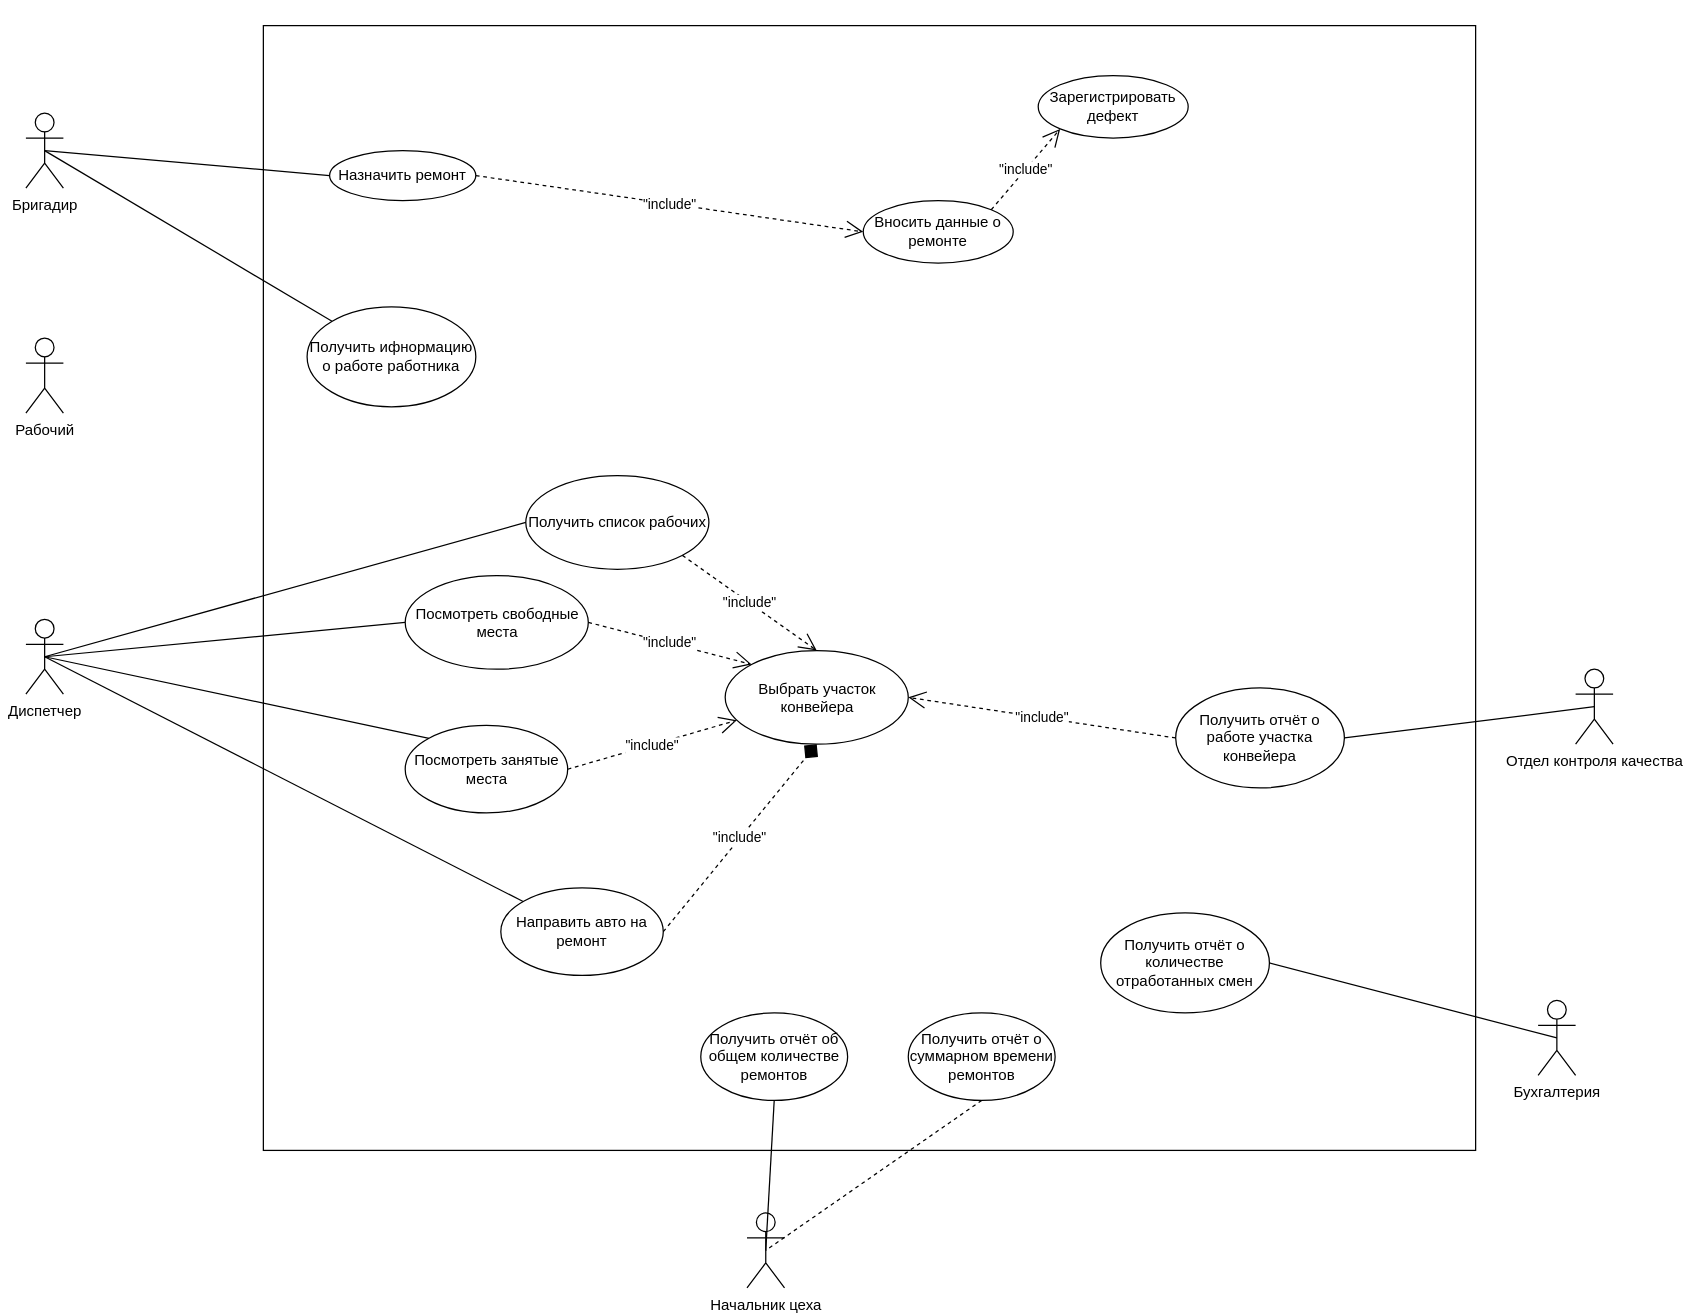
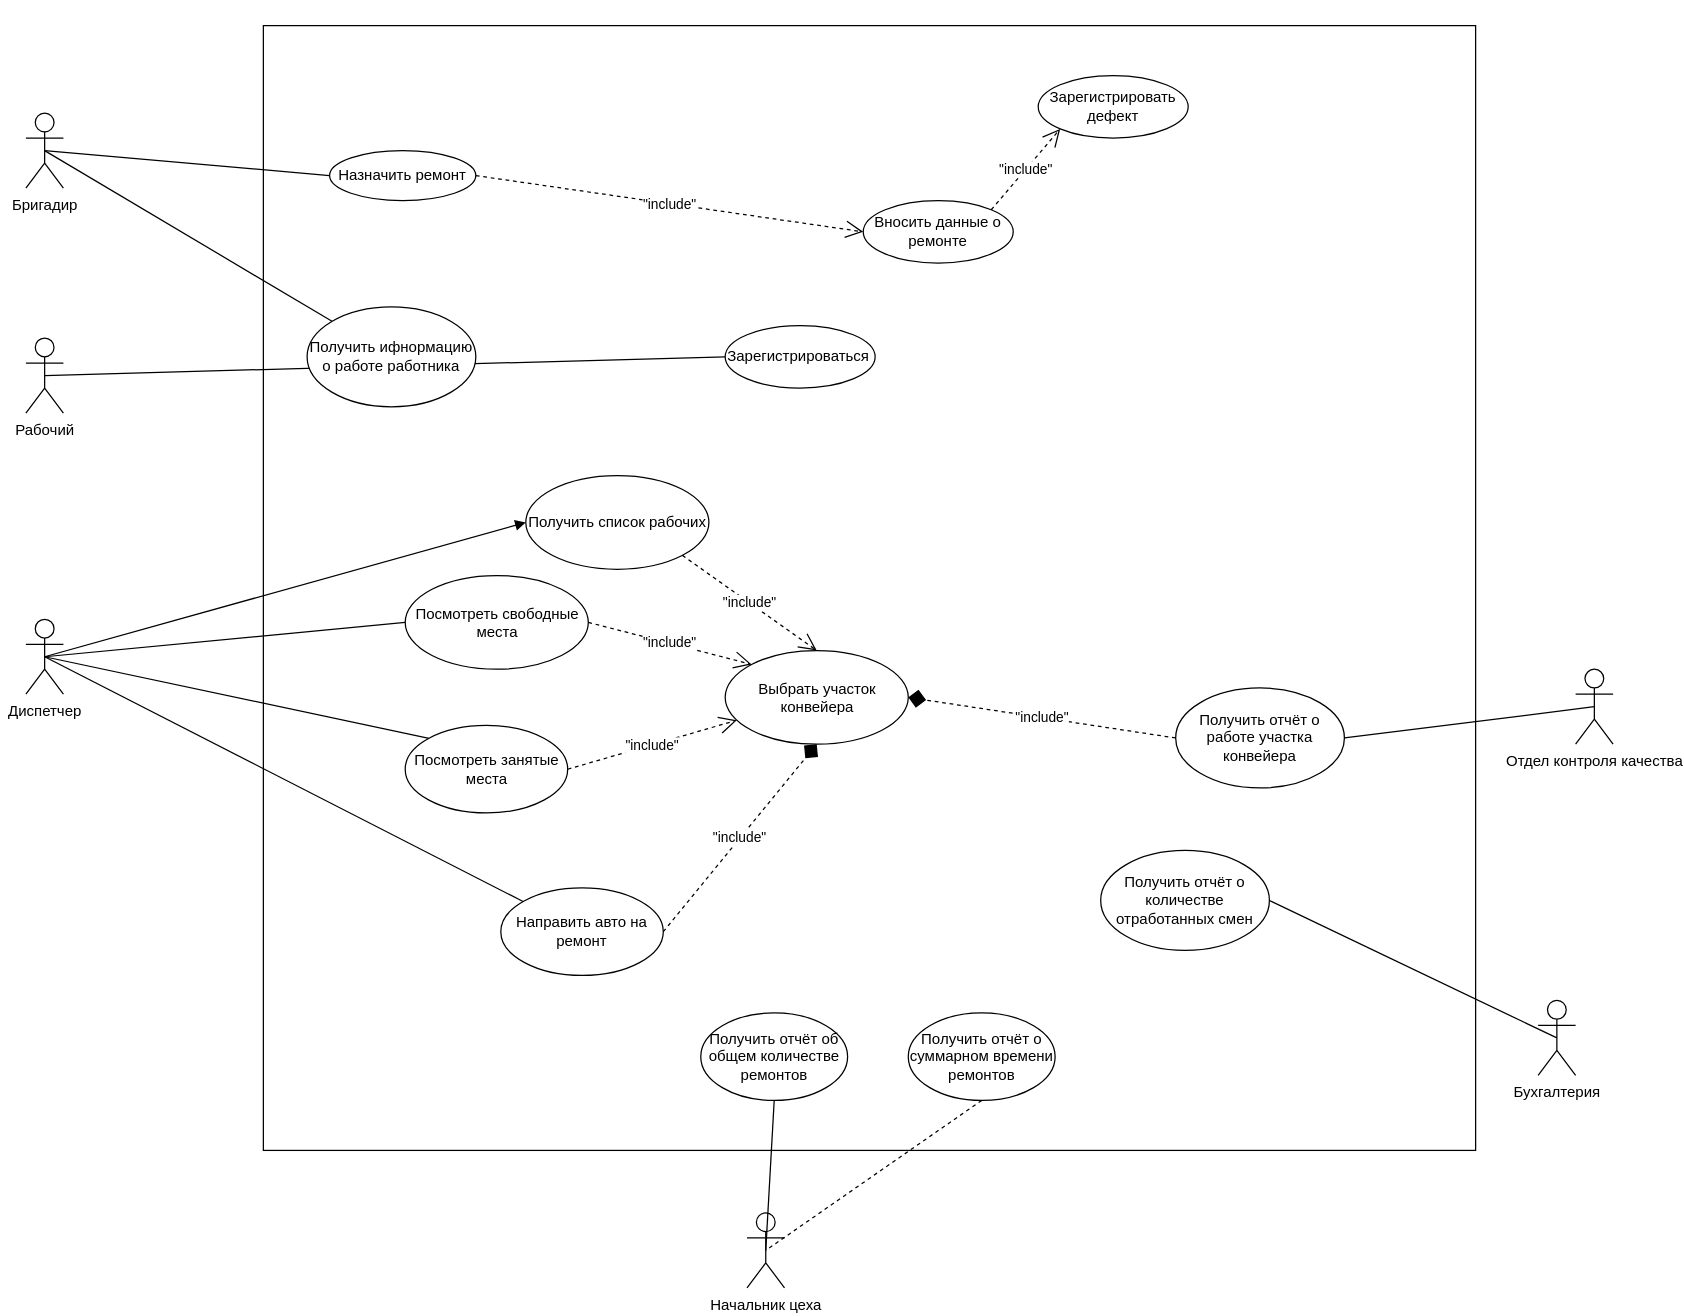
node "Зарегистрироваться": added
edge "Зарегистрироваться" -- "Рабочий": added
edge "Получить список рабочих" -- "Диспетчер": arrowhead none -> block
edge "Получить отчёт о работе участка конвейера" -> "Выбрать участок конвейера": arrowhead open -> diamond
node "Получить отчёт о количестве отработанных смен": moved (1185, 963) -> (1185, 901)
